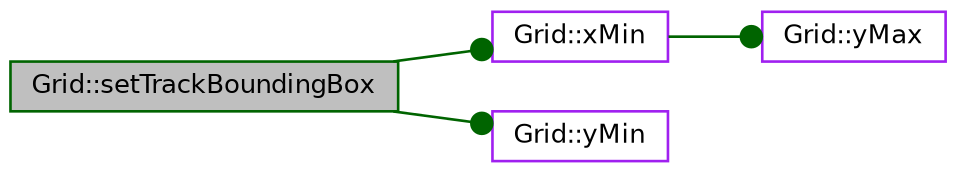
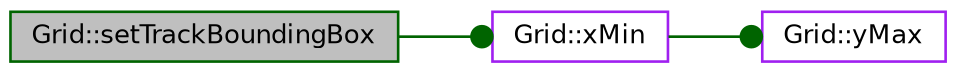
node "Grid::yMin": removed
